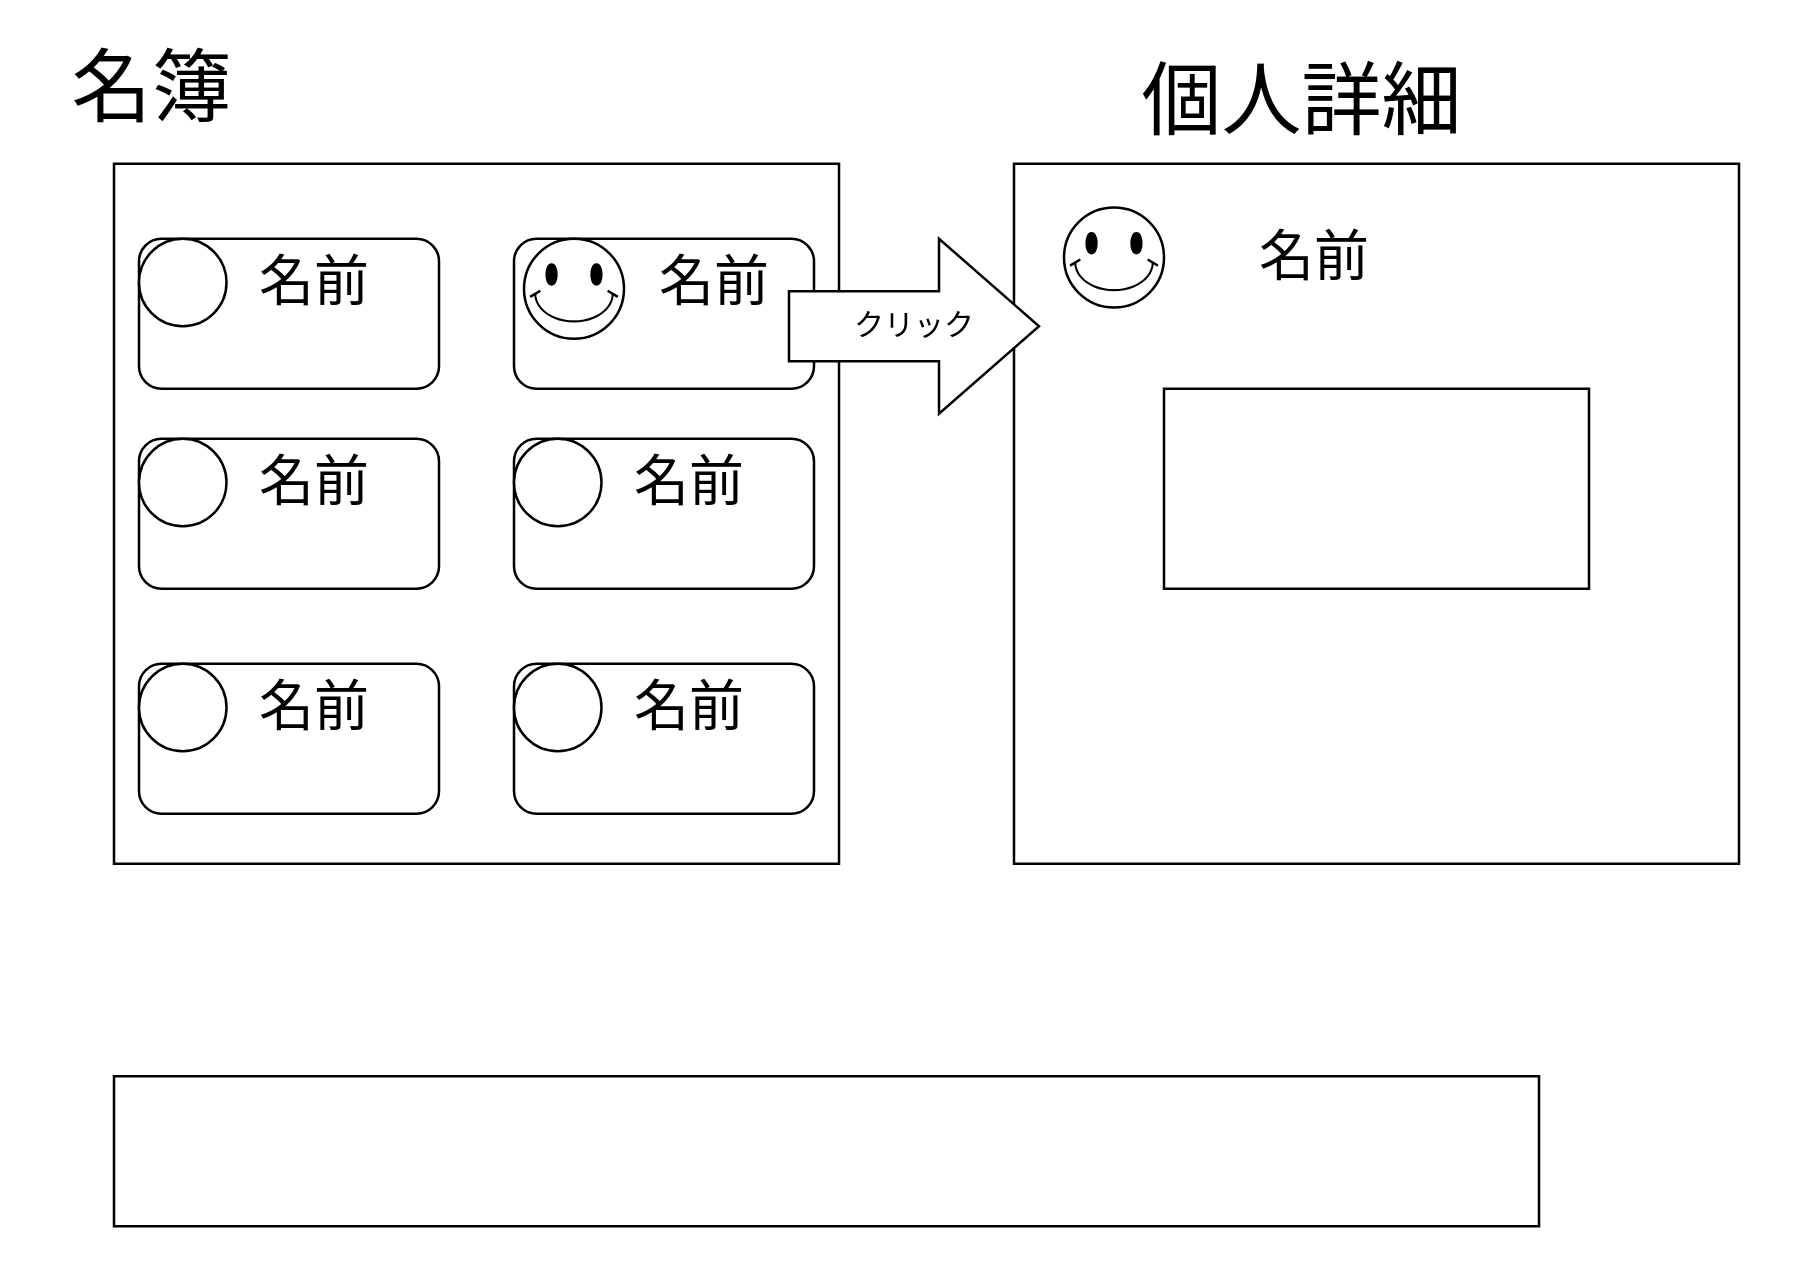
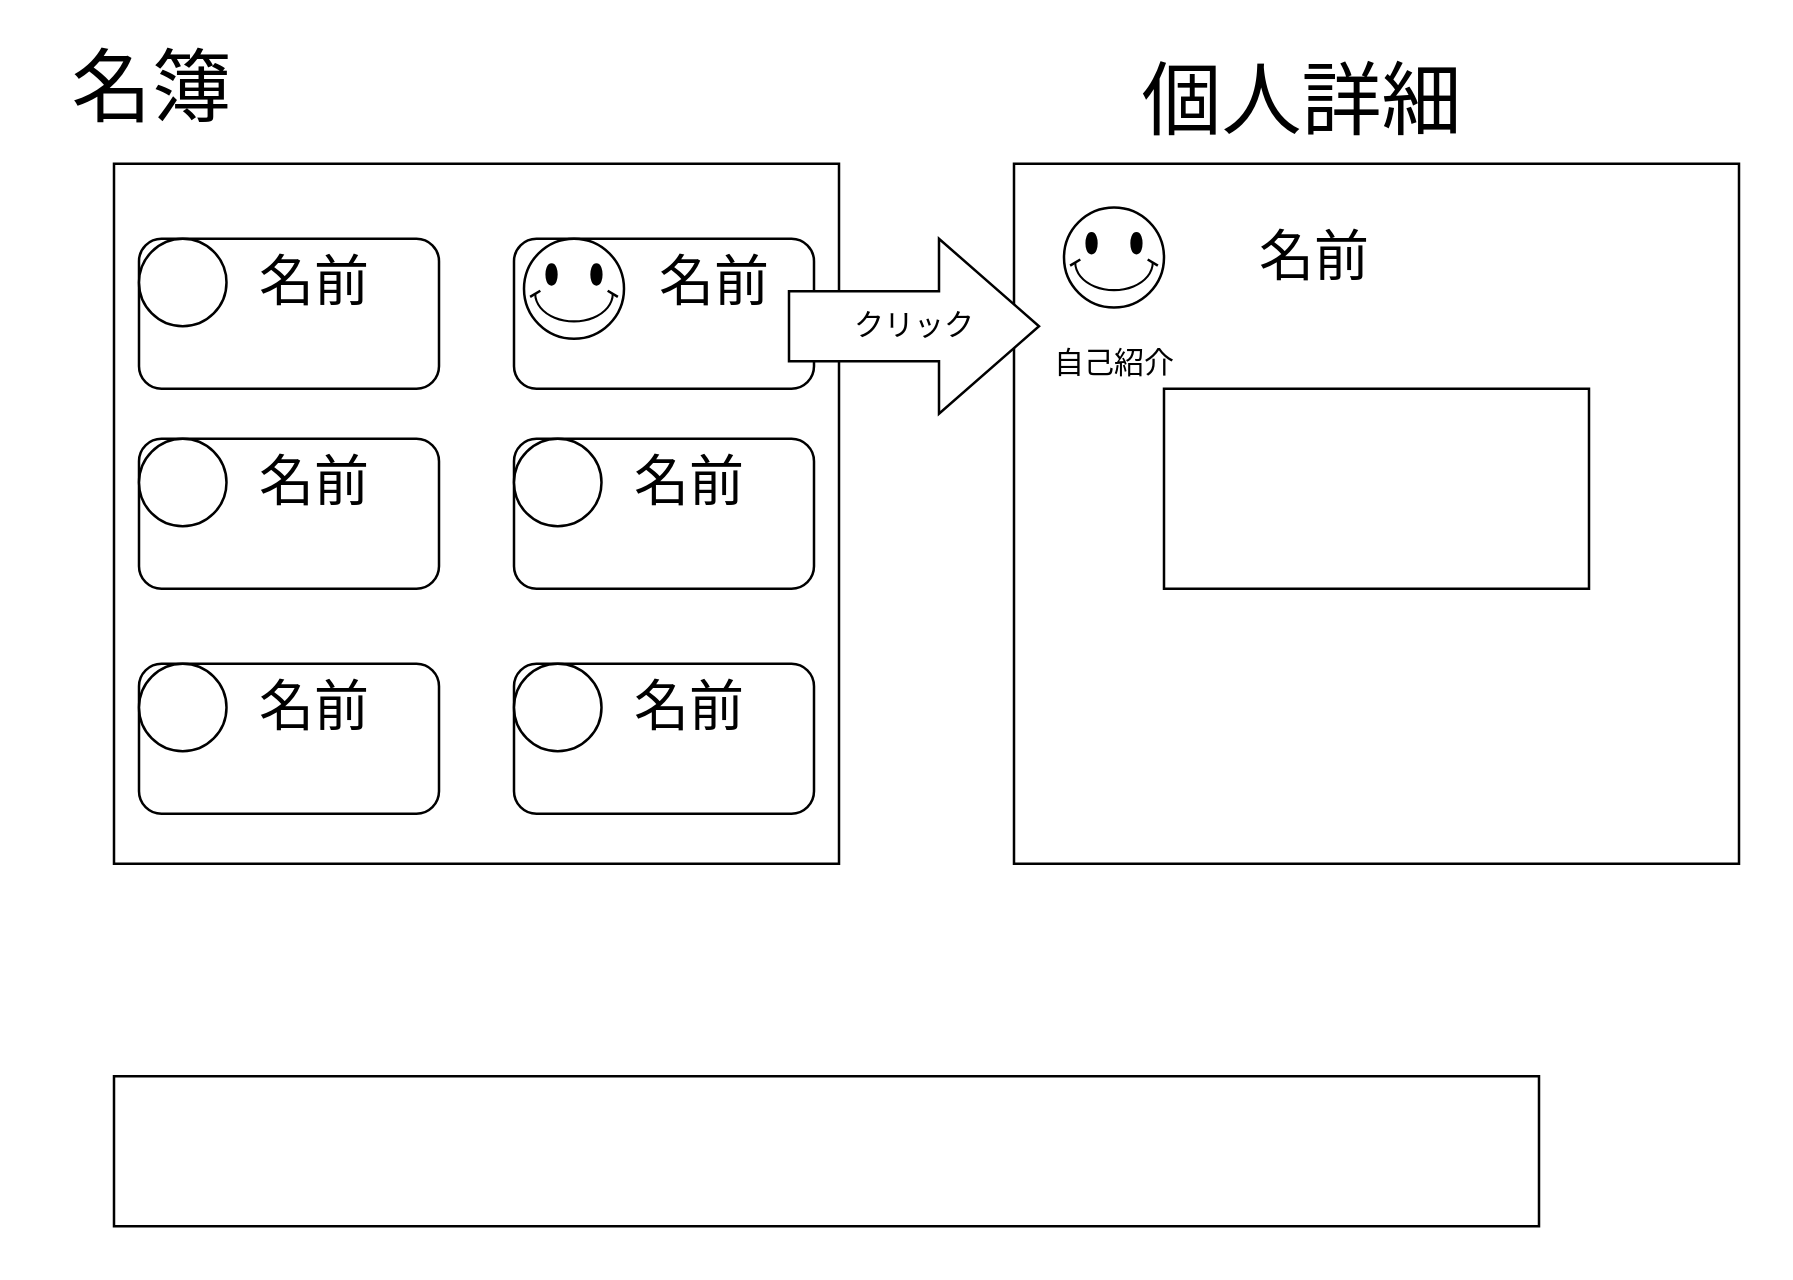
node "自己紹介": added
